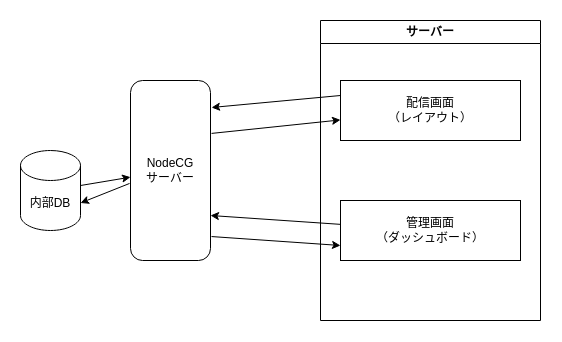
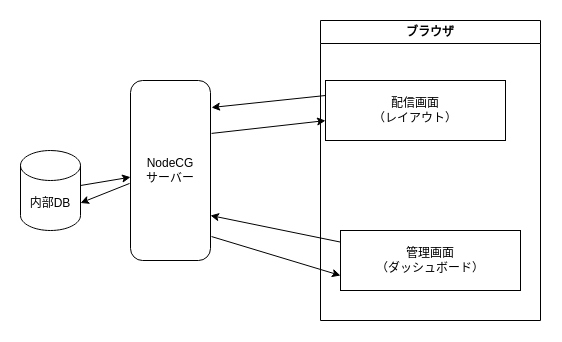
node "サーバー": label "サーバー" -> "ブラウザ"
node "配信画面 （レイアウト）": moved (431, 111) -> (416, 111)
node "管理画面 （ダッシュボード）": moved (431, 231) -> (431, 261)
